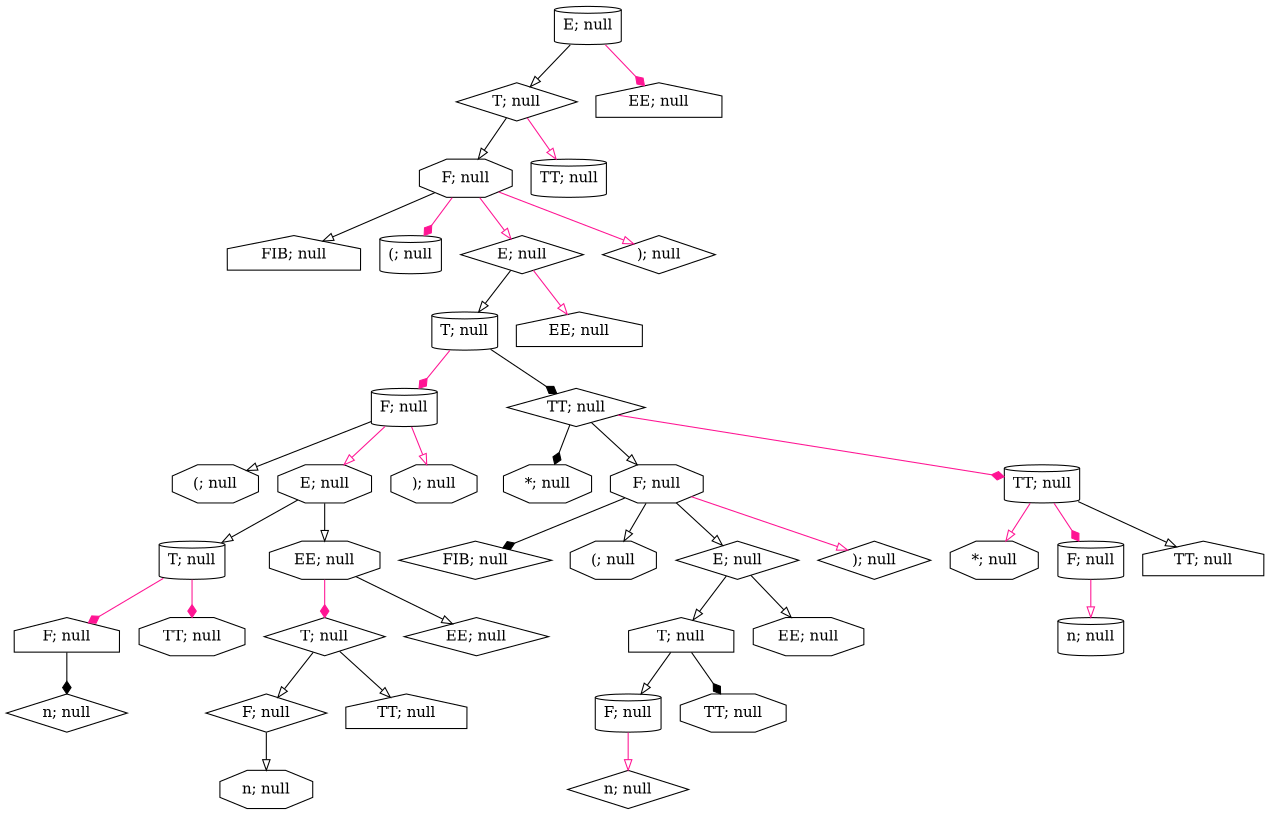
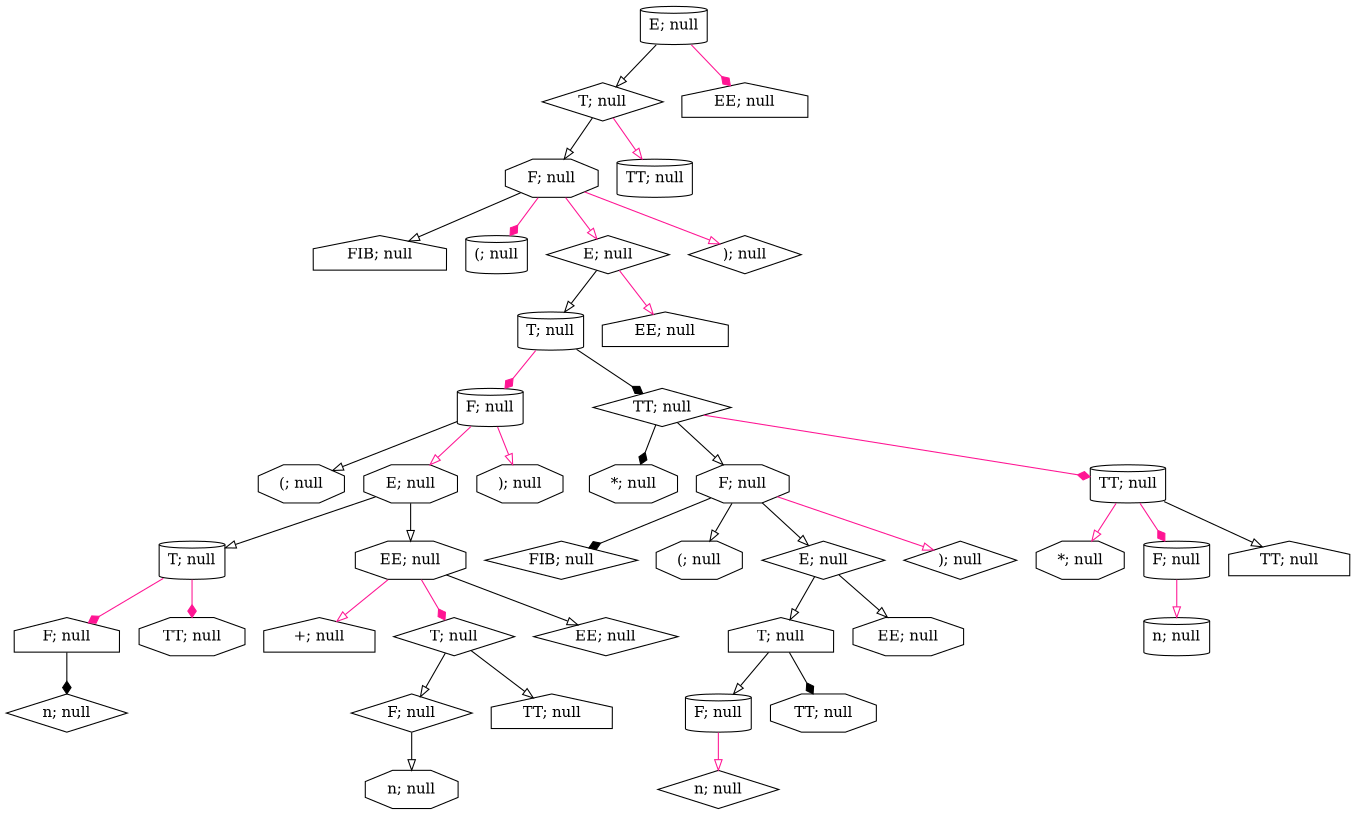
node "+; null": added
